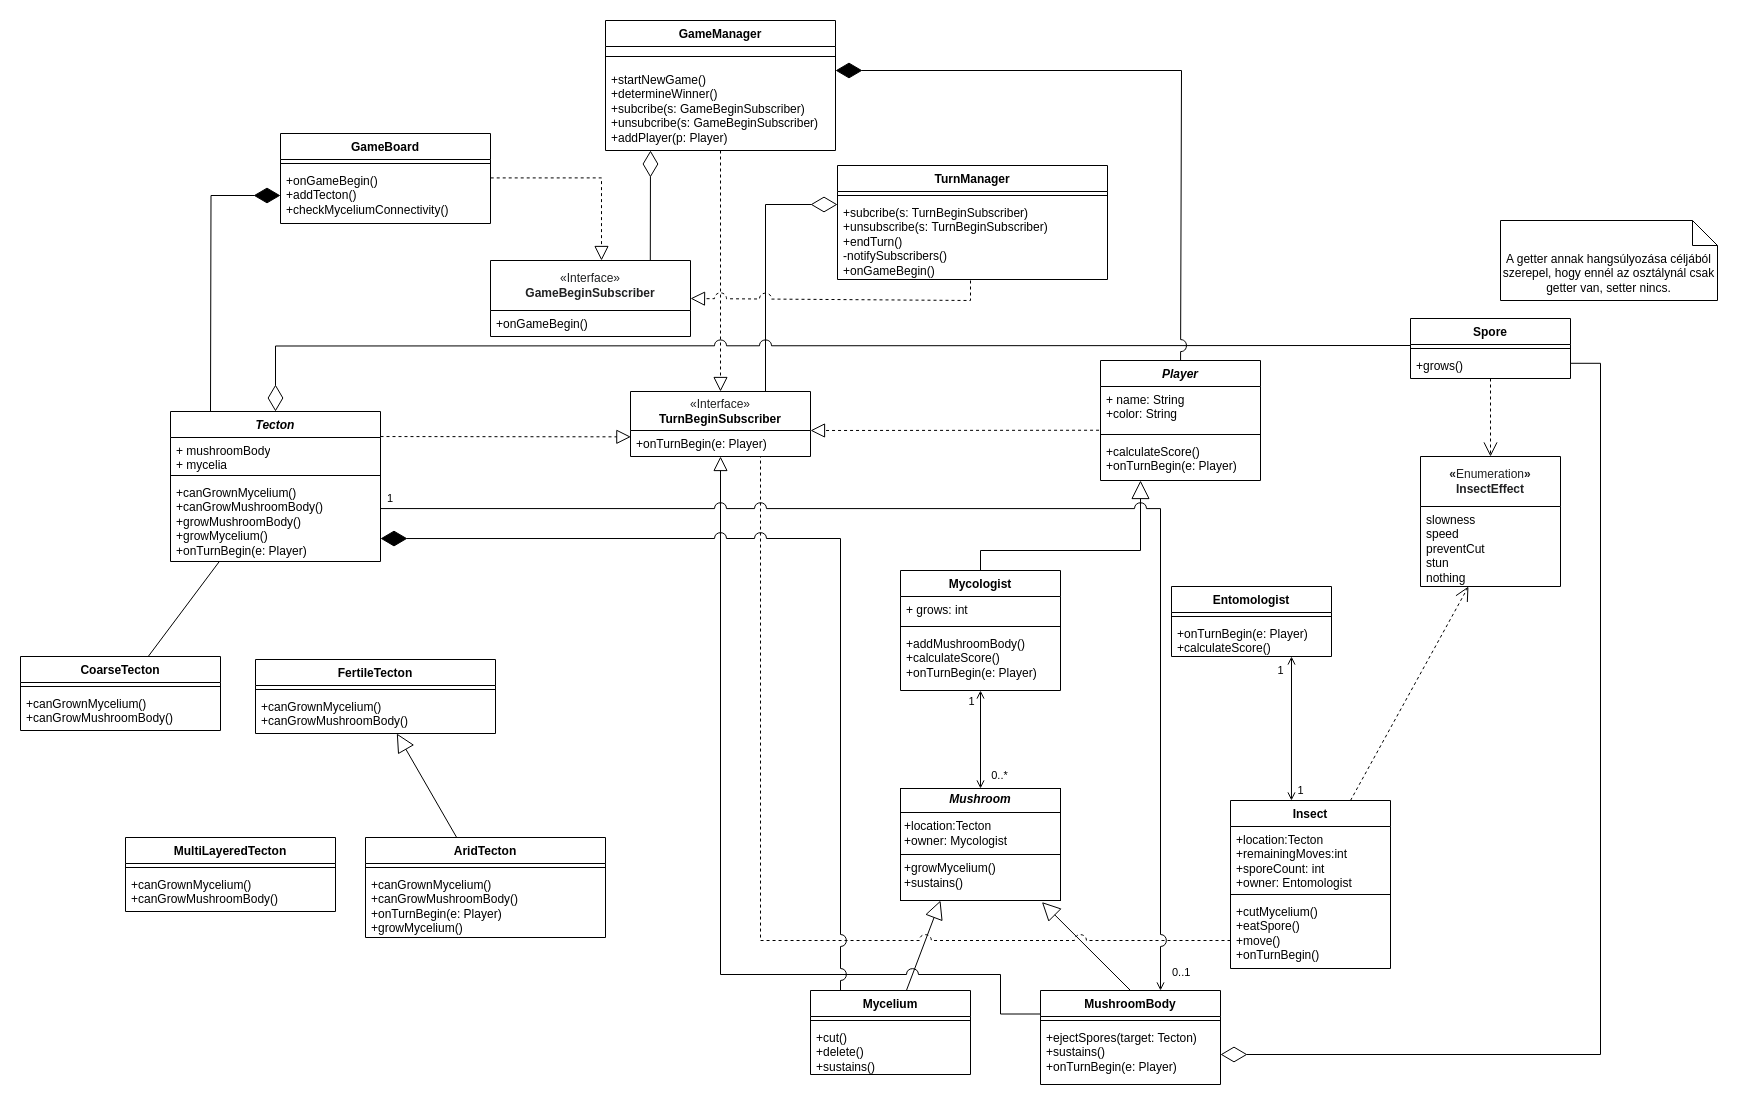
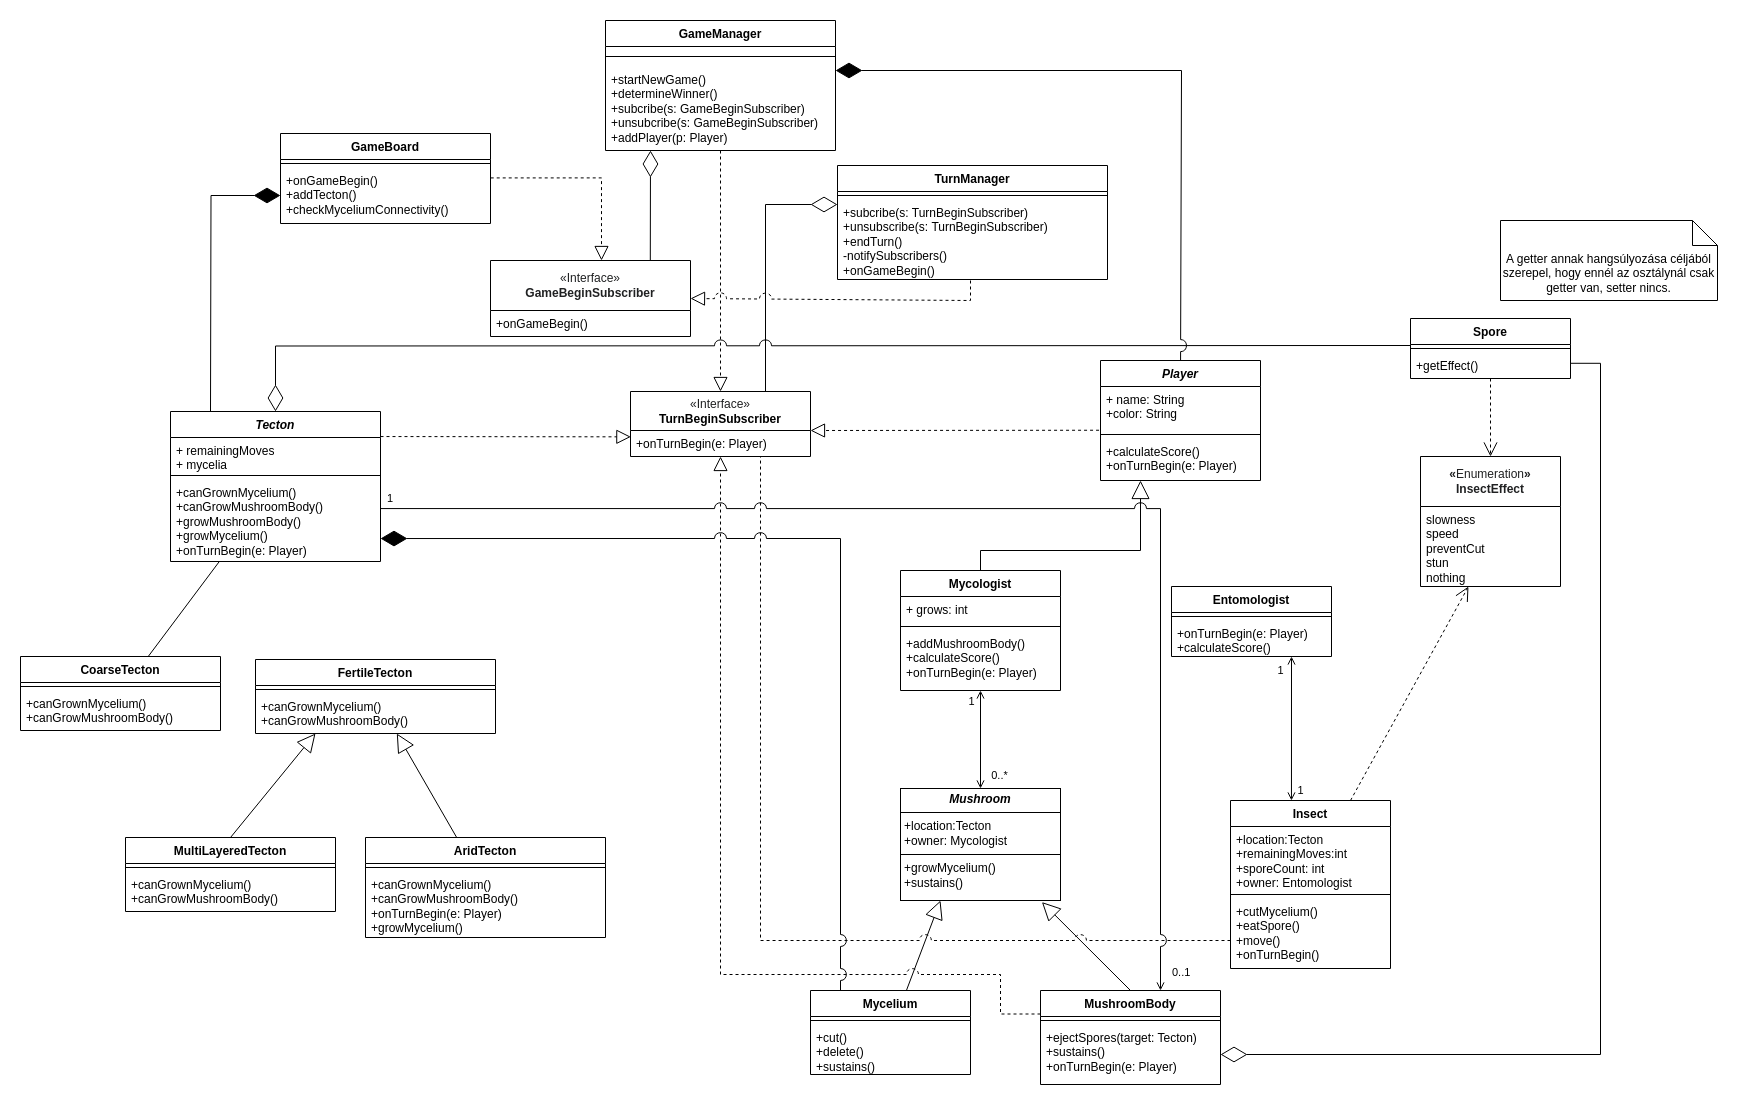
node "+grows()": label "+grows()" -> "+getEffect()"
node "+ mushroomBody + mycelia": label "+ mushroomBody + mycelia" -> "+ remainingMoves + mycelia"
edge "MultiLayeredTecton" -> "FertileTecton": added
edge "MushroomBody" -> "+onTurnBegin(e: Player)": style solid -> dashed
